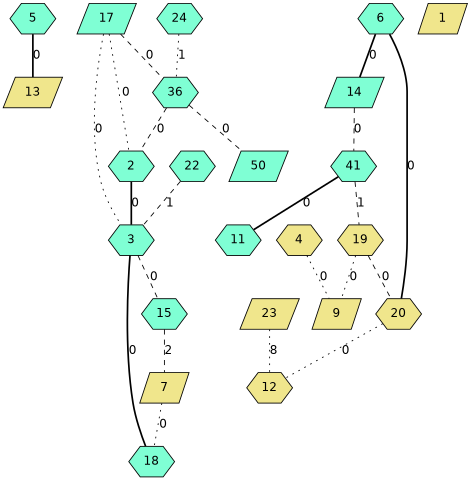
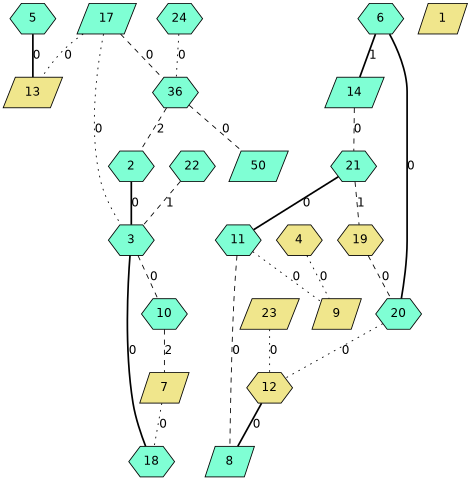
edge "24" -- "36": label "1" -> "0"
edge "6" -- "14": label "0" -> "1"
edge "17" -- "2": now "17" -- "13"
edge "36" -- "2": label "0" -> "2"
node "41": label "41" -> "21"
edge "19" -- "9": now "11" -- "9"
node "15": label "15" -> "10"
node "20": fillcolor khaki -> aquamarine
edge "23" -- "12": label "8" -> "0"
node "8": added
